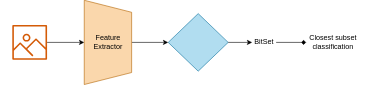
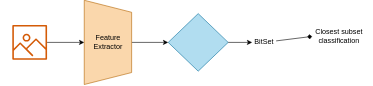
node "Closest subset classification": moved (333, 42) -> (339, 36)
